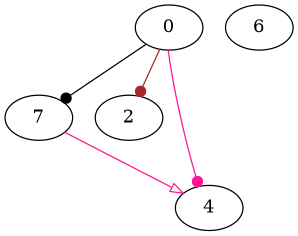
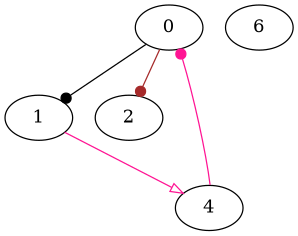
edge "0" -> "4": reversed
node "7": label "7" -> "1"
